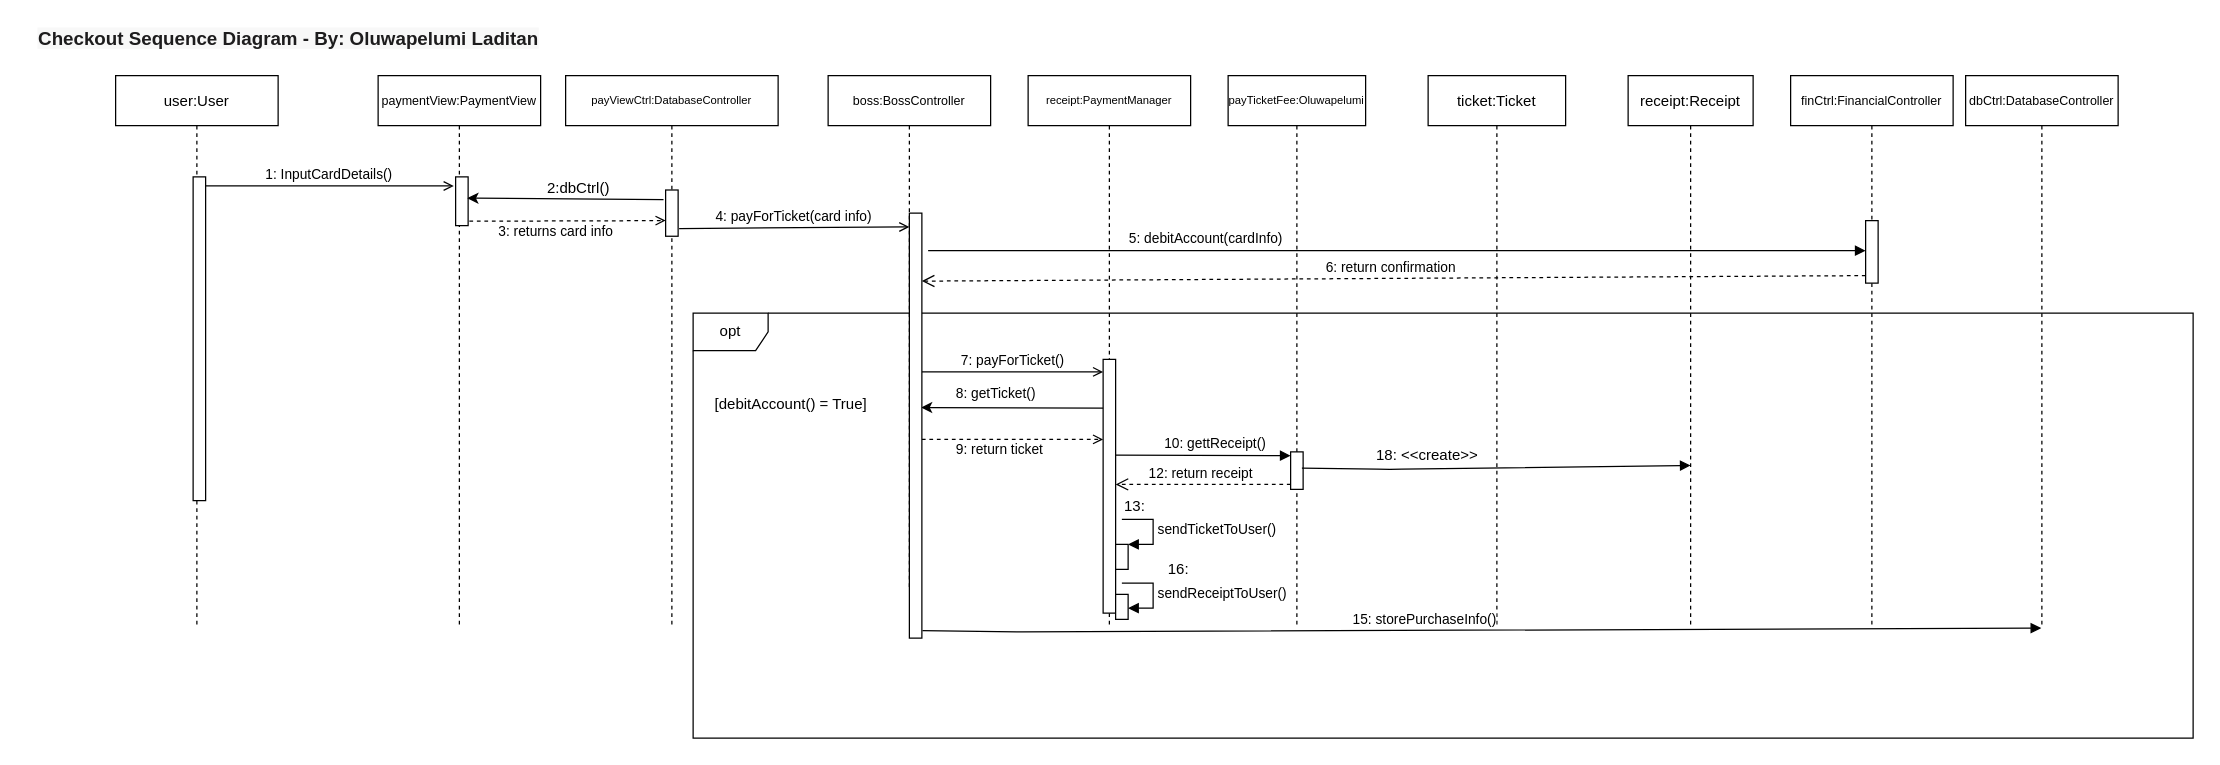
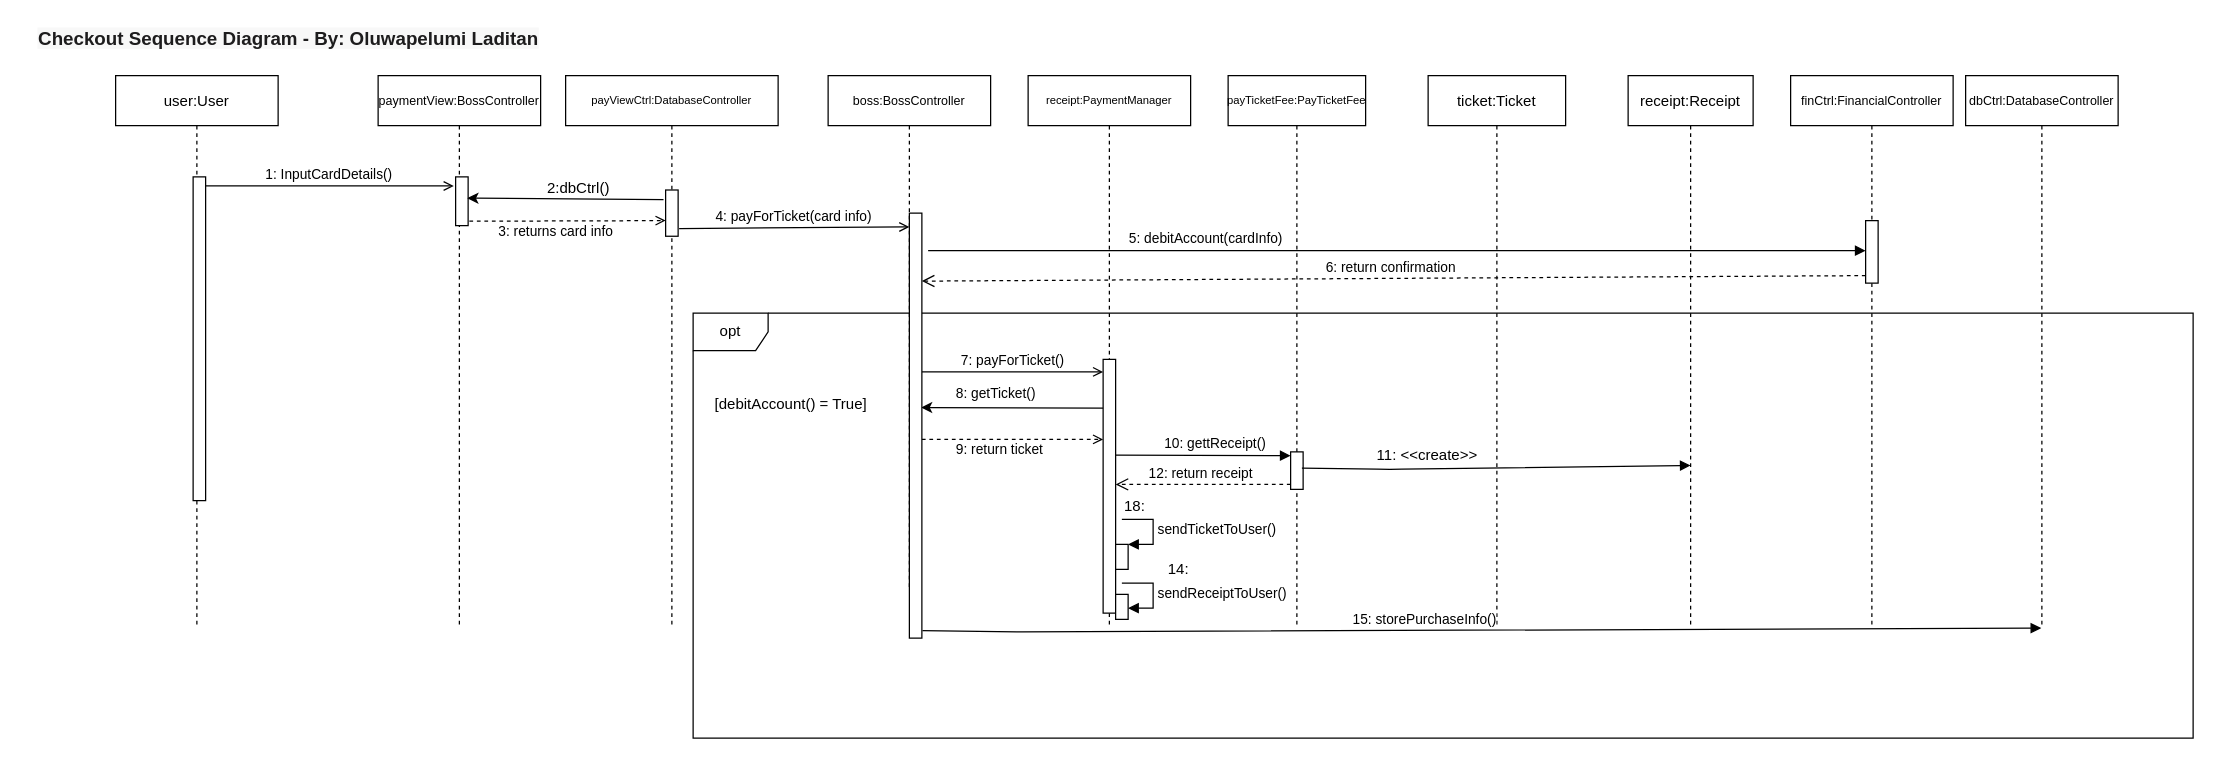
node "paymentView:PaymentView": label "paymentView:PaymentView" -> "paymentView:BossController"
node "payTicketFee:Oluwapelumi": label "payTicketFee:Oluwapelumi" -> "payTicketFee:PayTicketFee"
node "18: <<create>>": label "18: <<create>>" -> "11: <<create>>"
node "13:": label "13:" -> "18:"
node "16:": label "16:" -> "14:"
